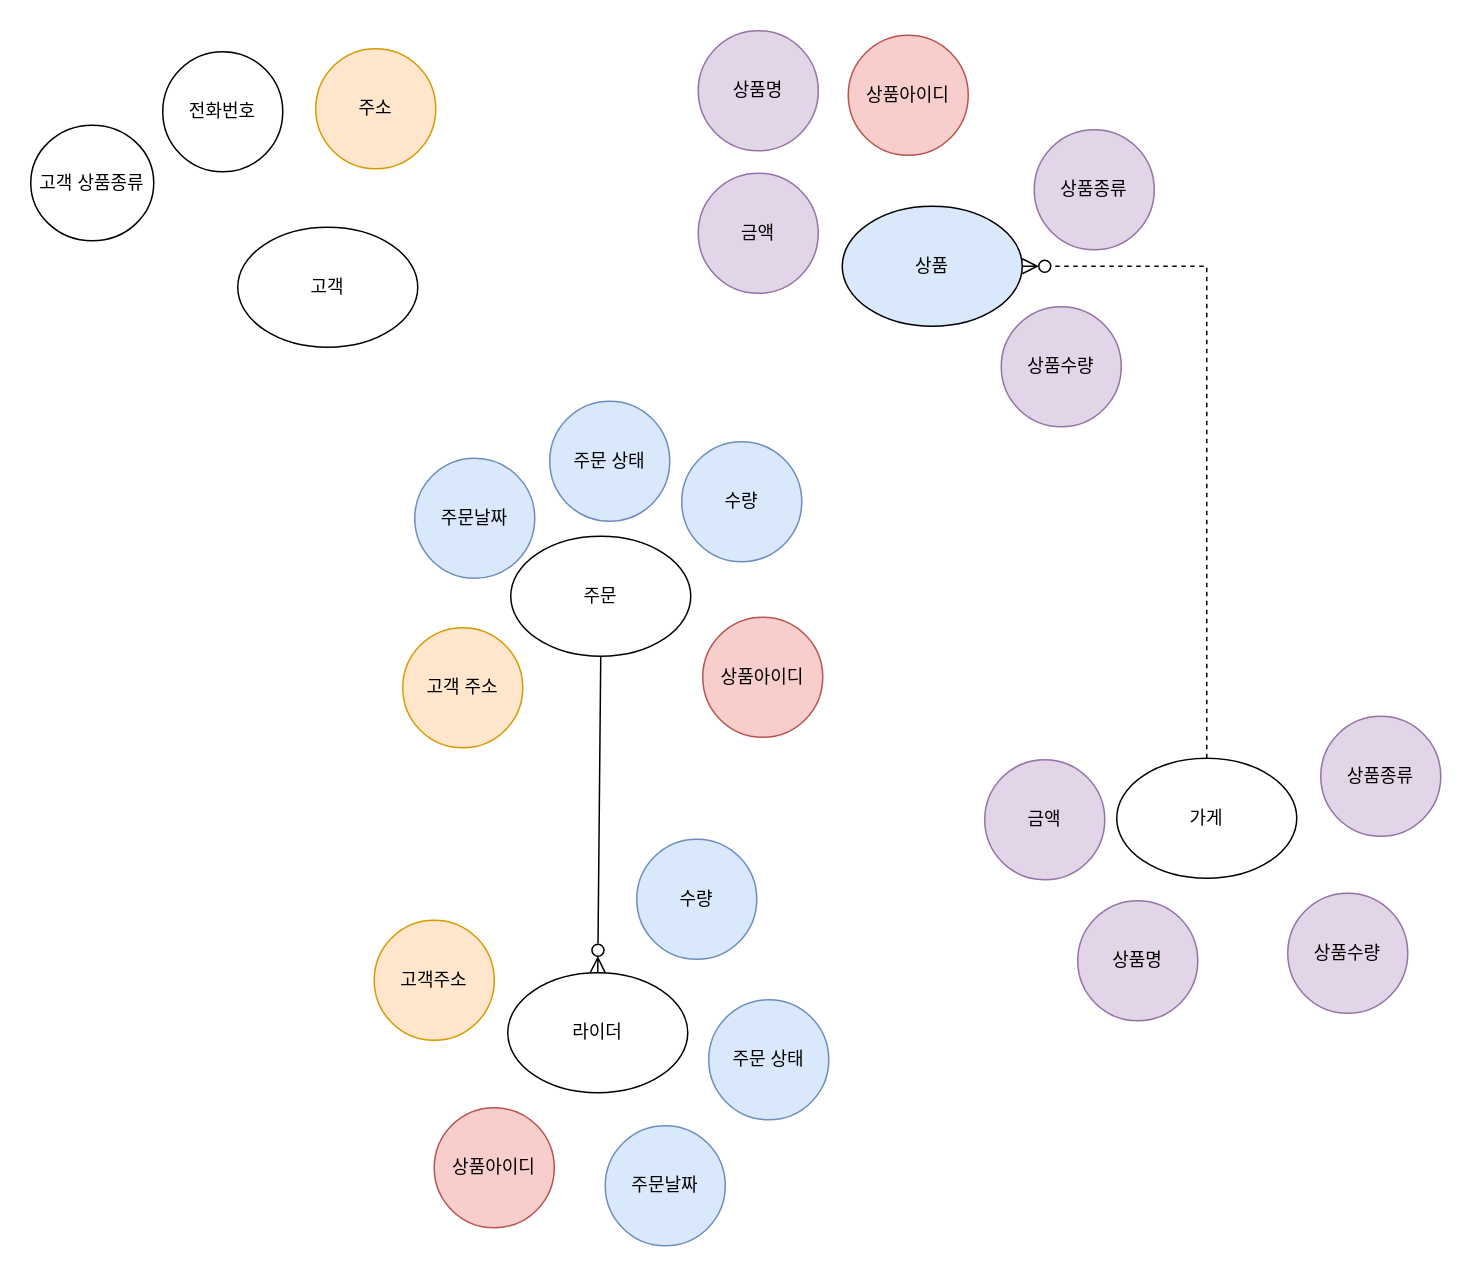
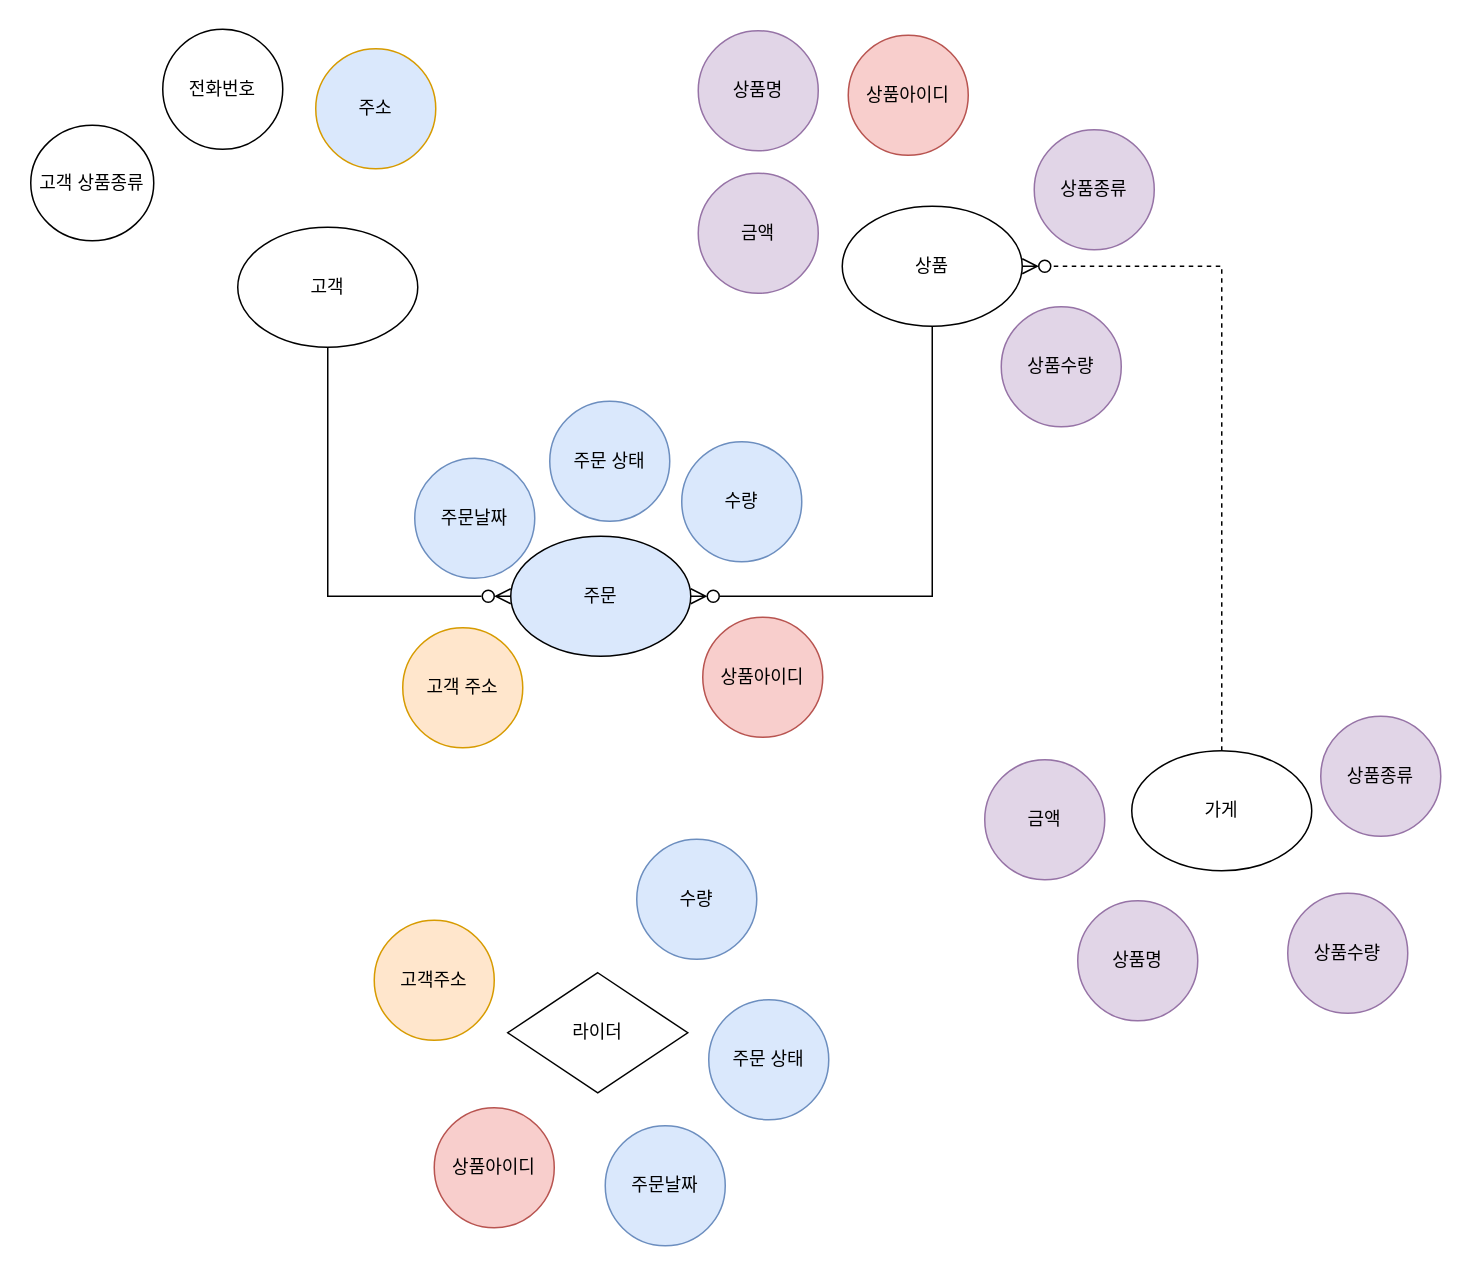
node "주소": fillcolor #ffe6cc -> #dae8fc
node "전화번호": moved (223, 112) -> (223, 89)
node "상품": fillcolor #dae8fc -> #ffffff
edge "고객" -> "주문": added
edge "상품" -> "주문": added
node "주문": fillcolor #ffffff -> #dae8fc
edge "주문" -> "라이더": removed
node "가게": moved (1207, 818) -> (1222, 811)
node "라이더": shape ellipse -> diamond
